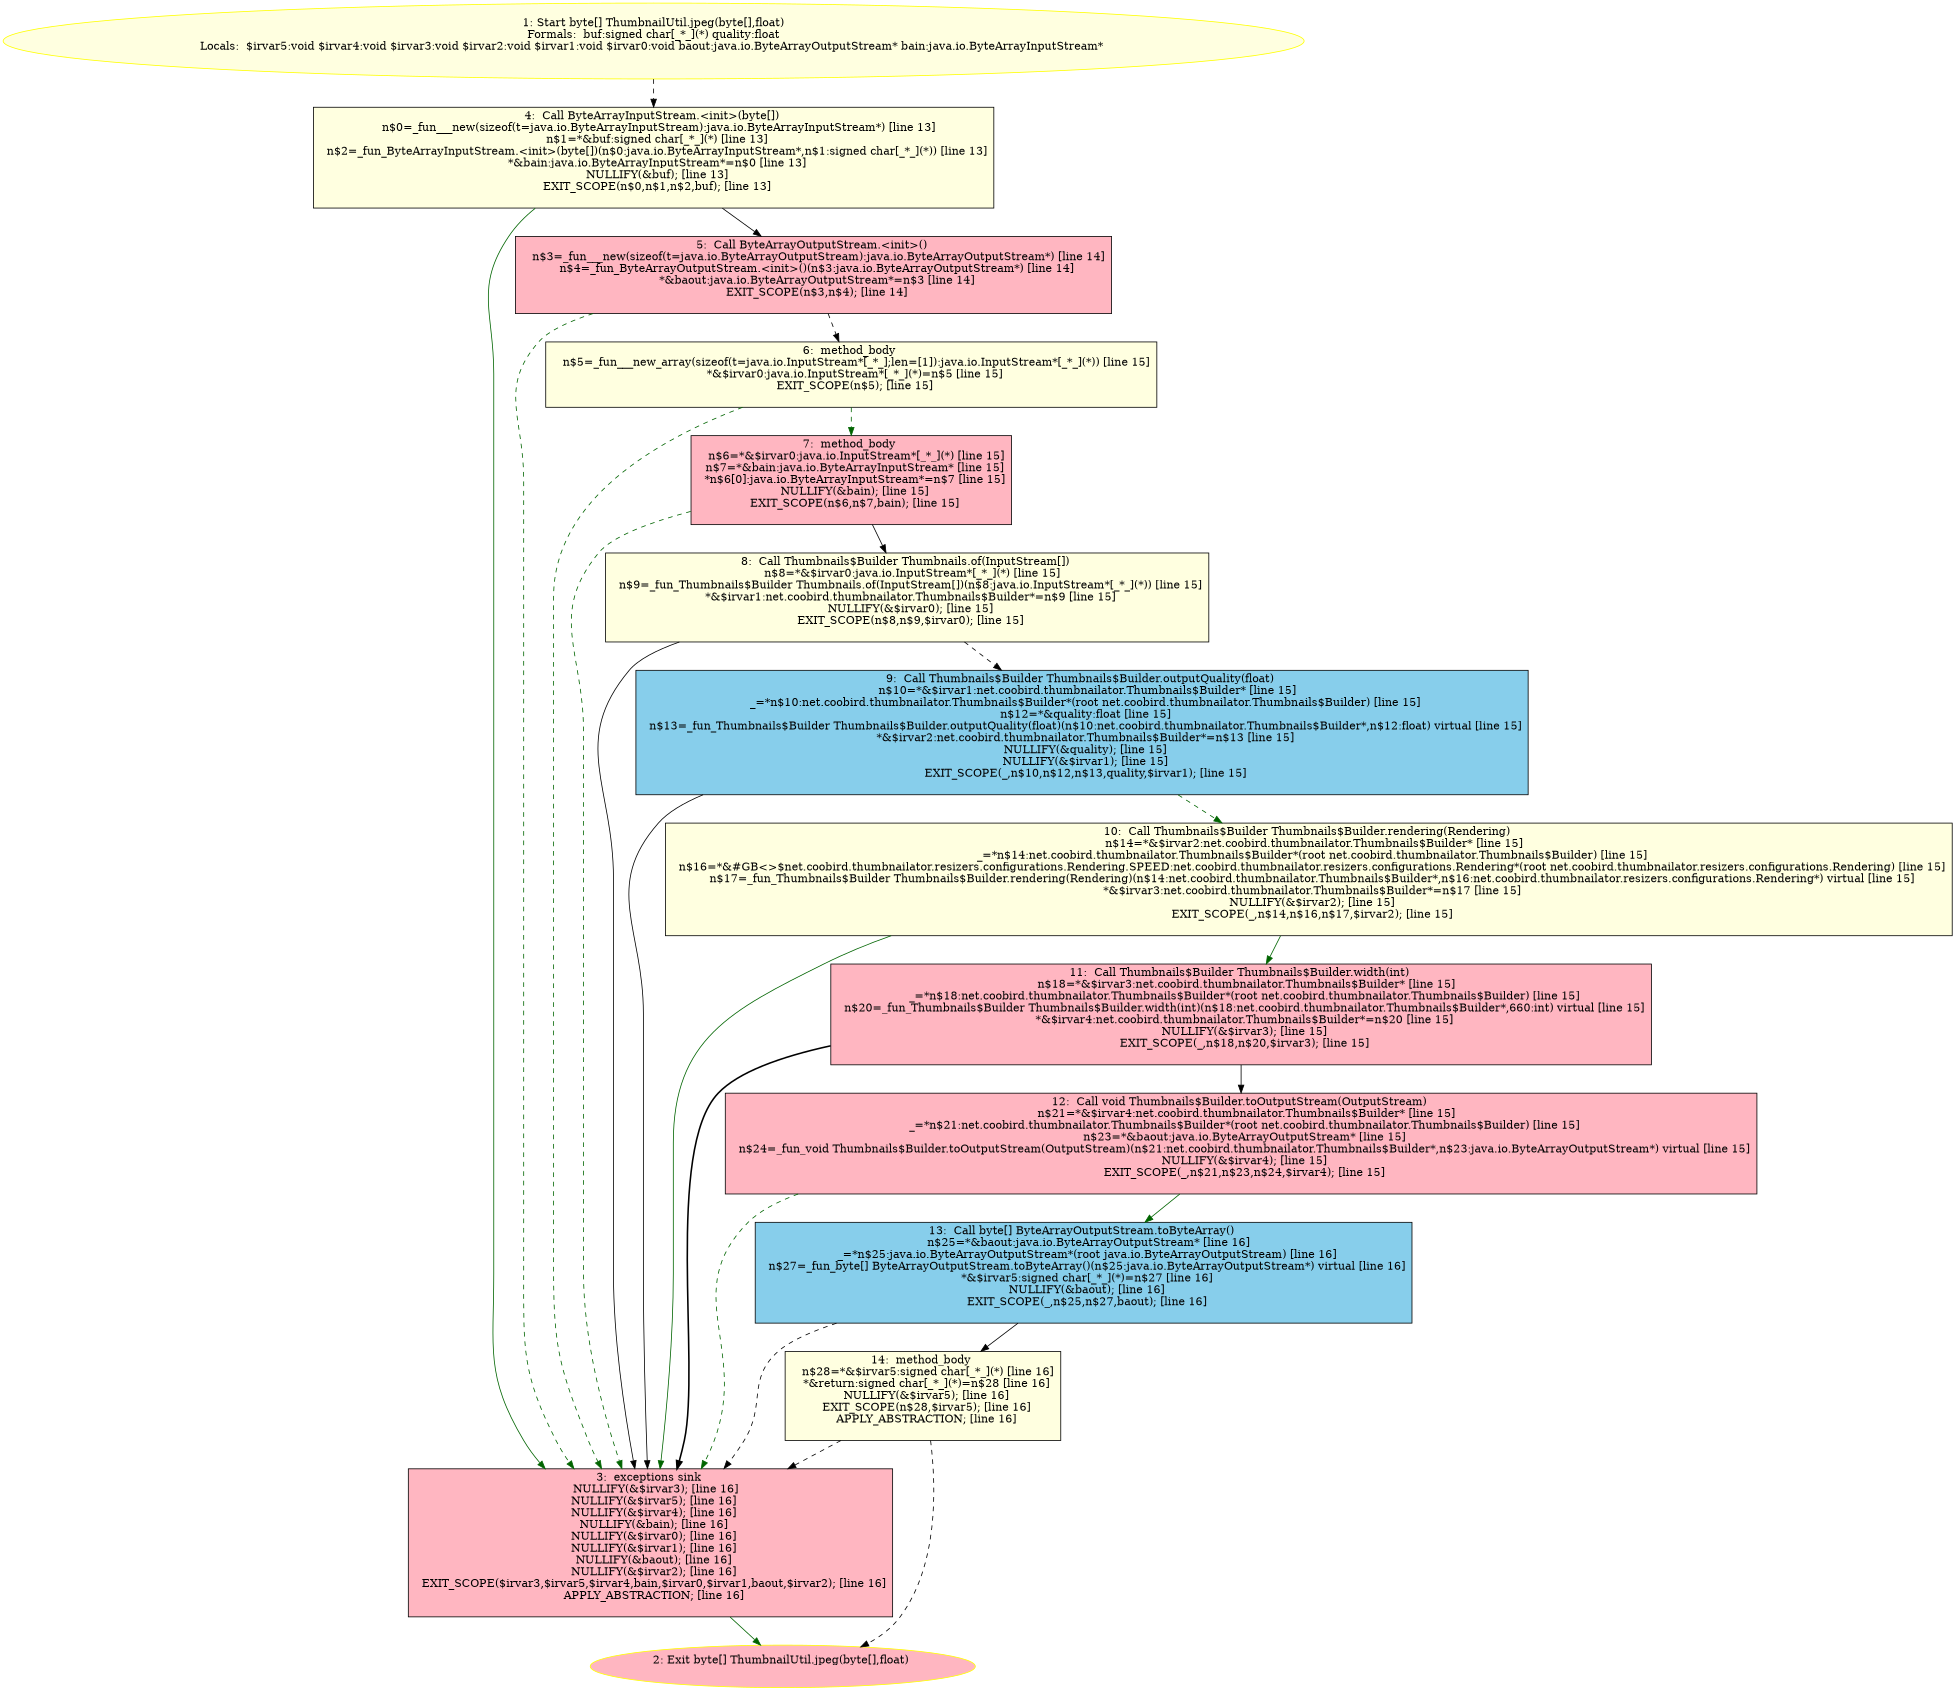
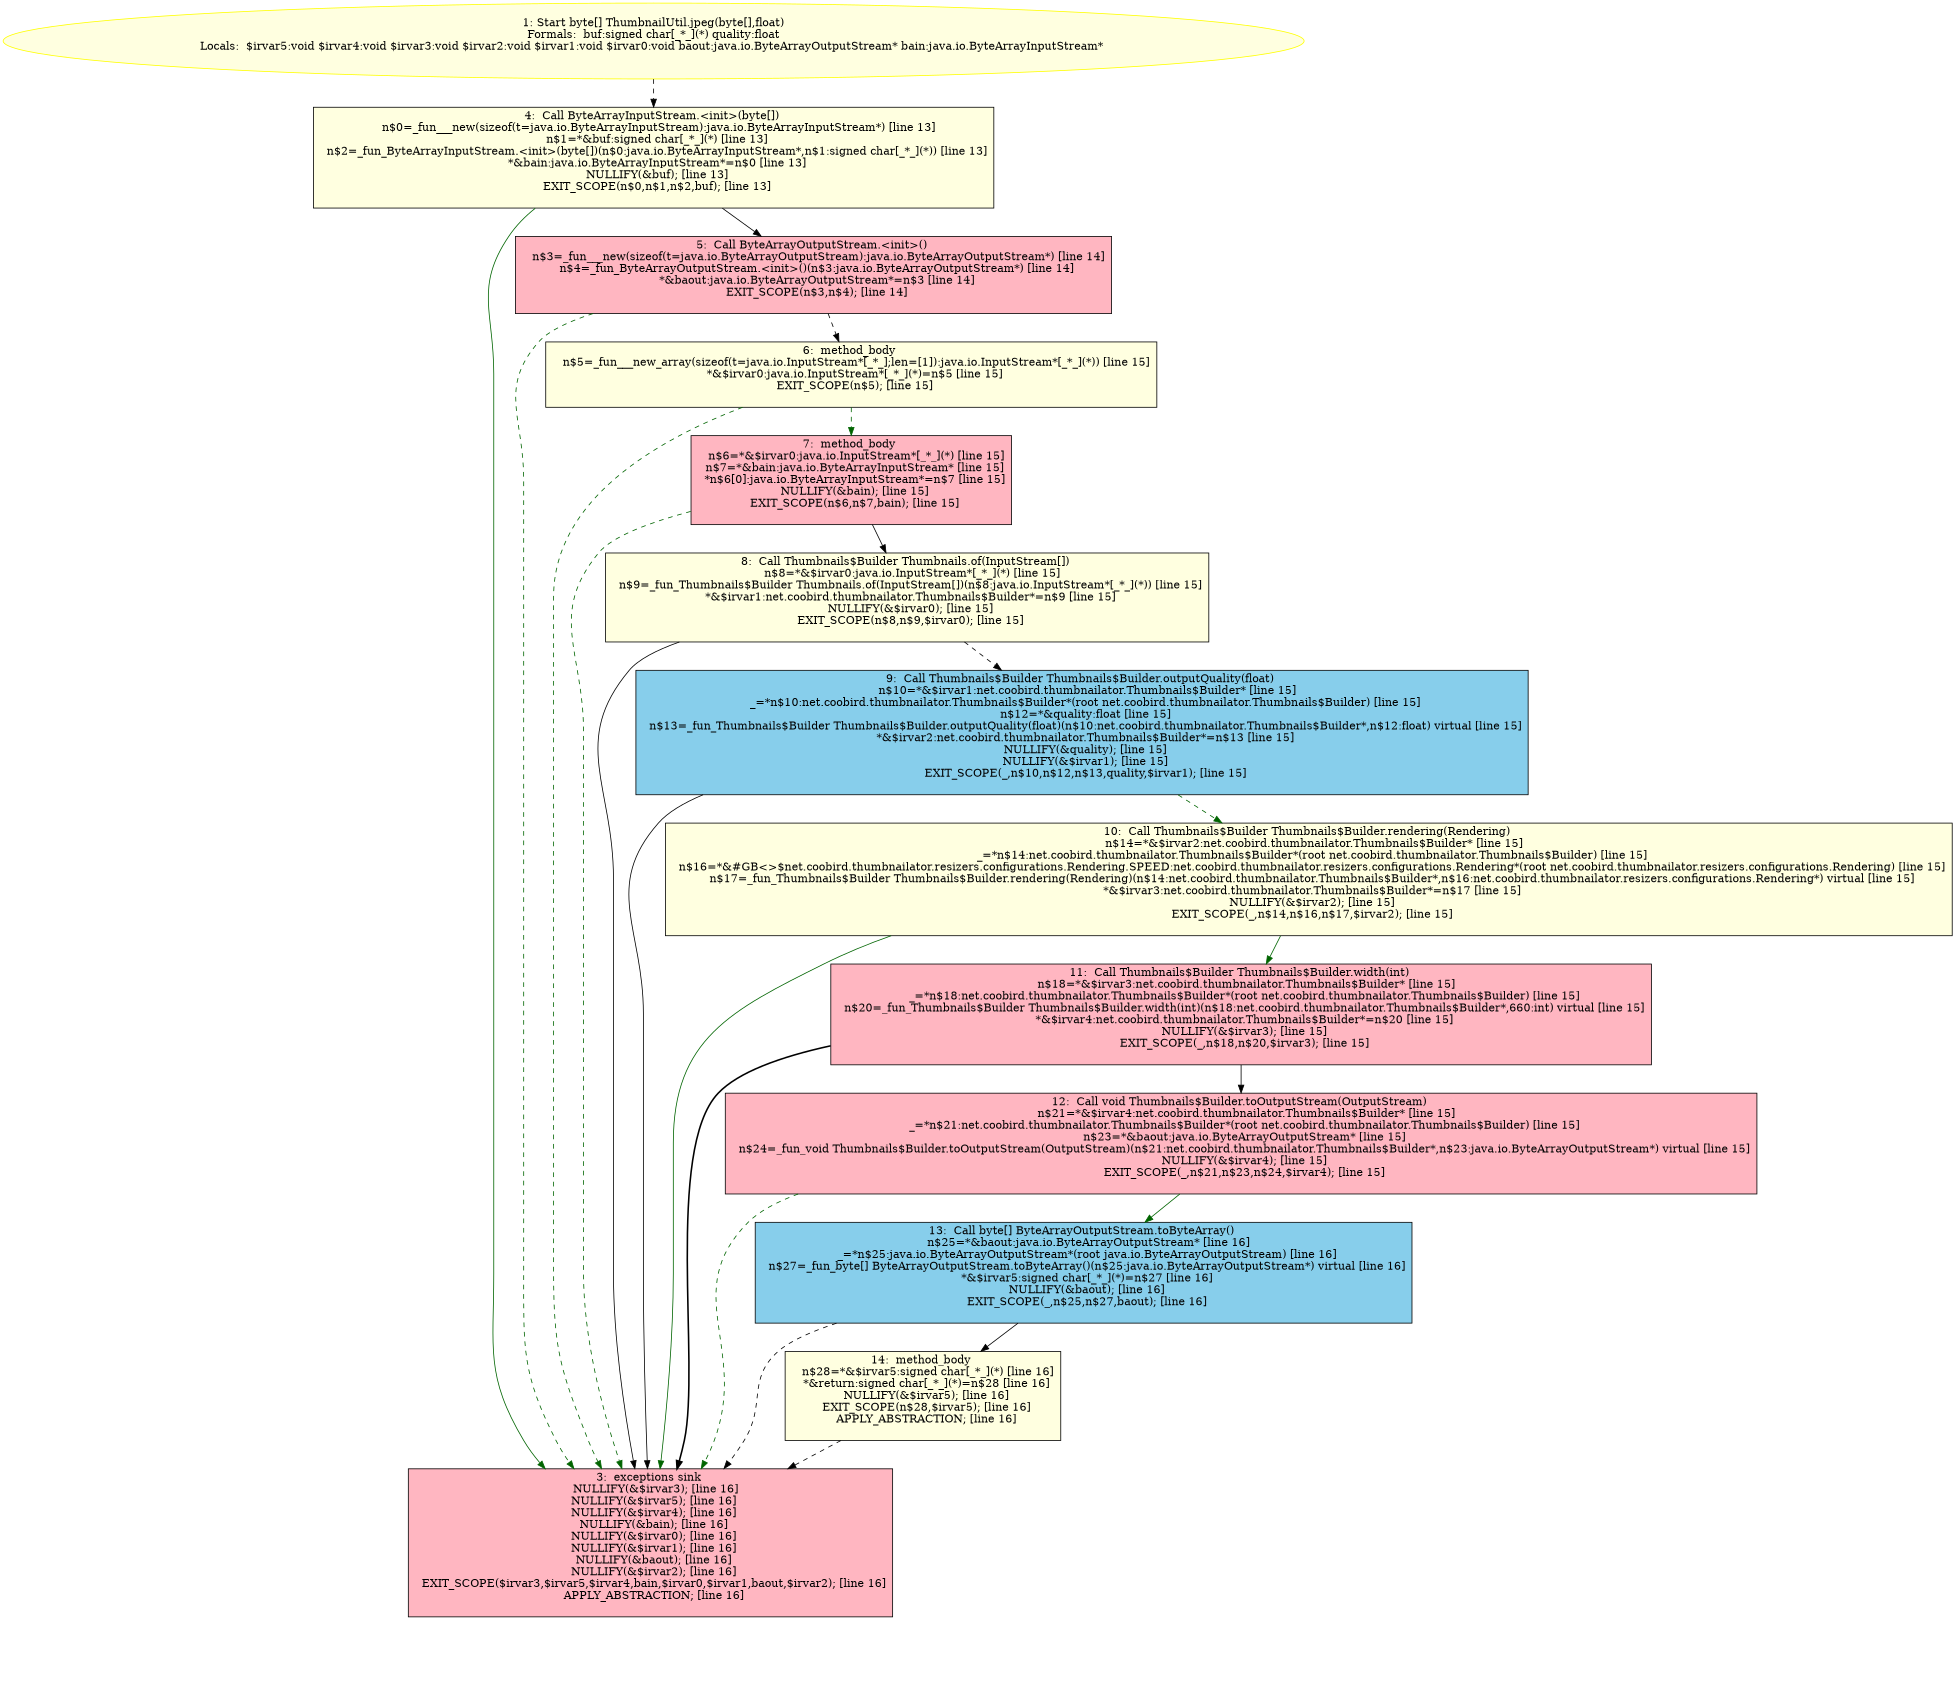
node "2: Exit byte[] ThumbnailUtil.jpeg(byte[],float)": removed
